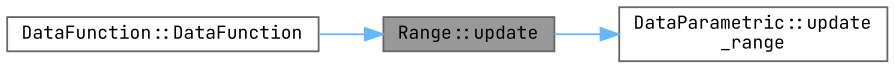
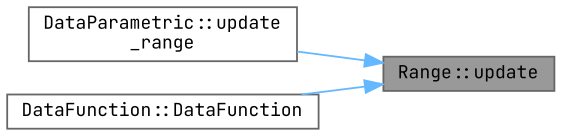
edge "Range::update" -> "DataParametric::update _range": reversed
